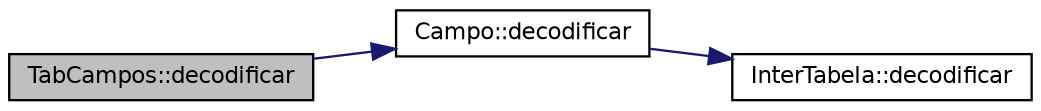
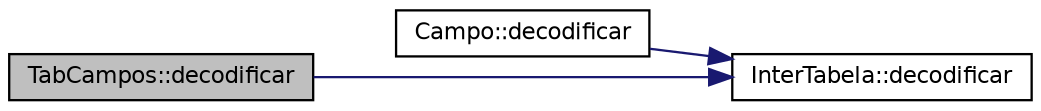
edge "TabCampos::decodificar" -> "Campo::decodificar": now "TabCampos::decodificar" -> "InterTabela::decodificar"
